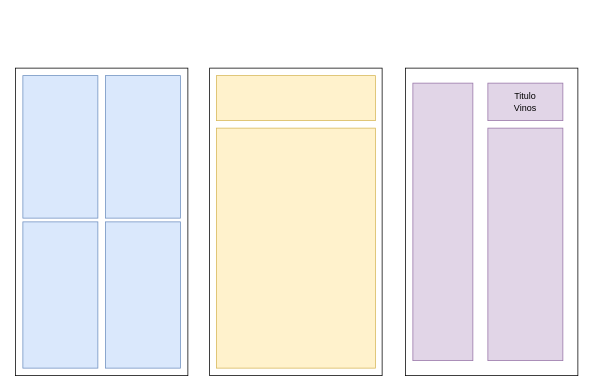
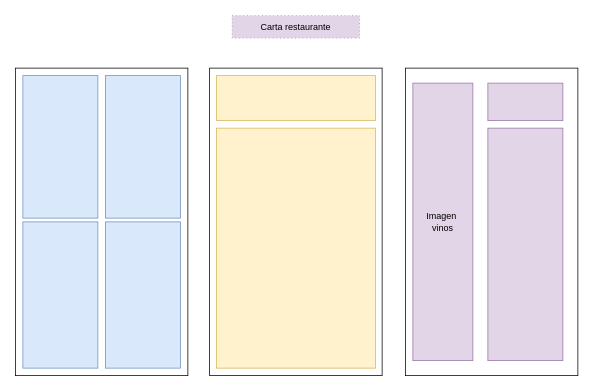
node "Carta restaurante": added
node "Titulo Vinos": removed
node "Imagen vinos": added
